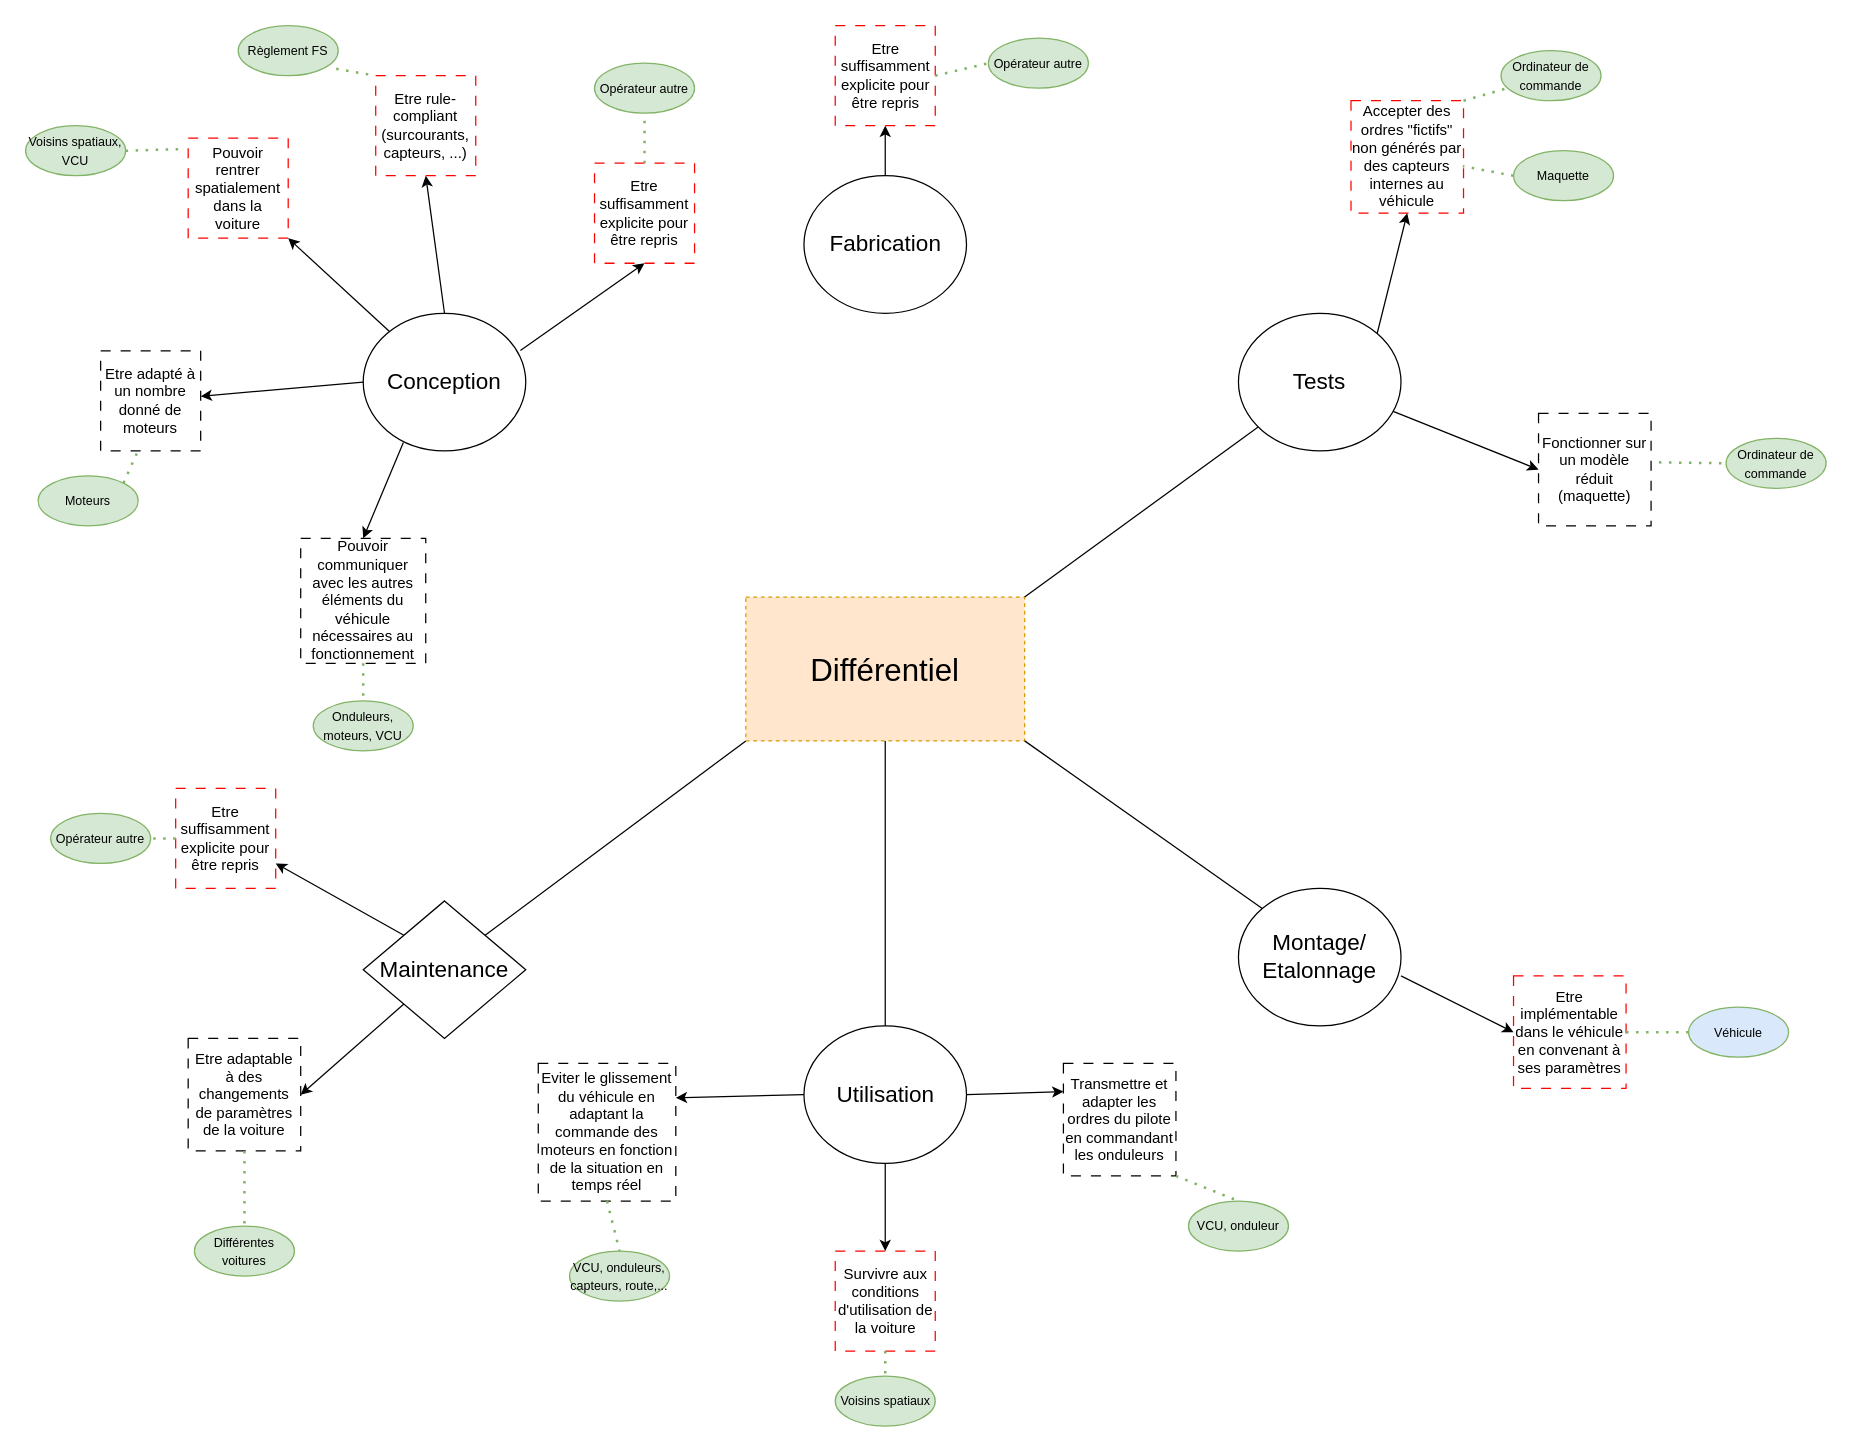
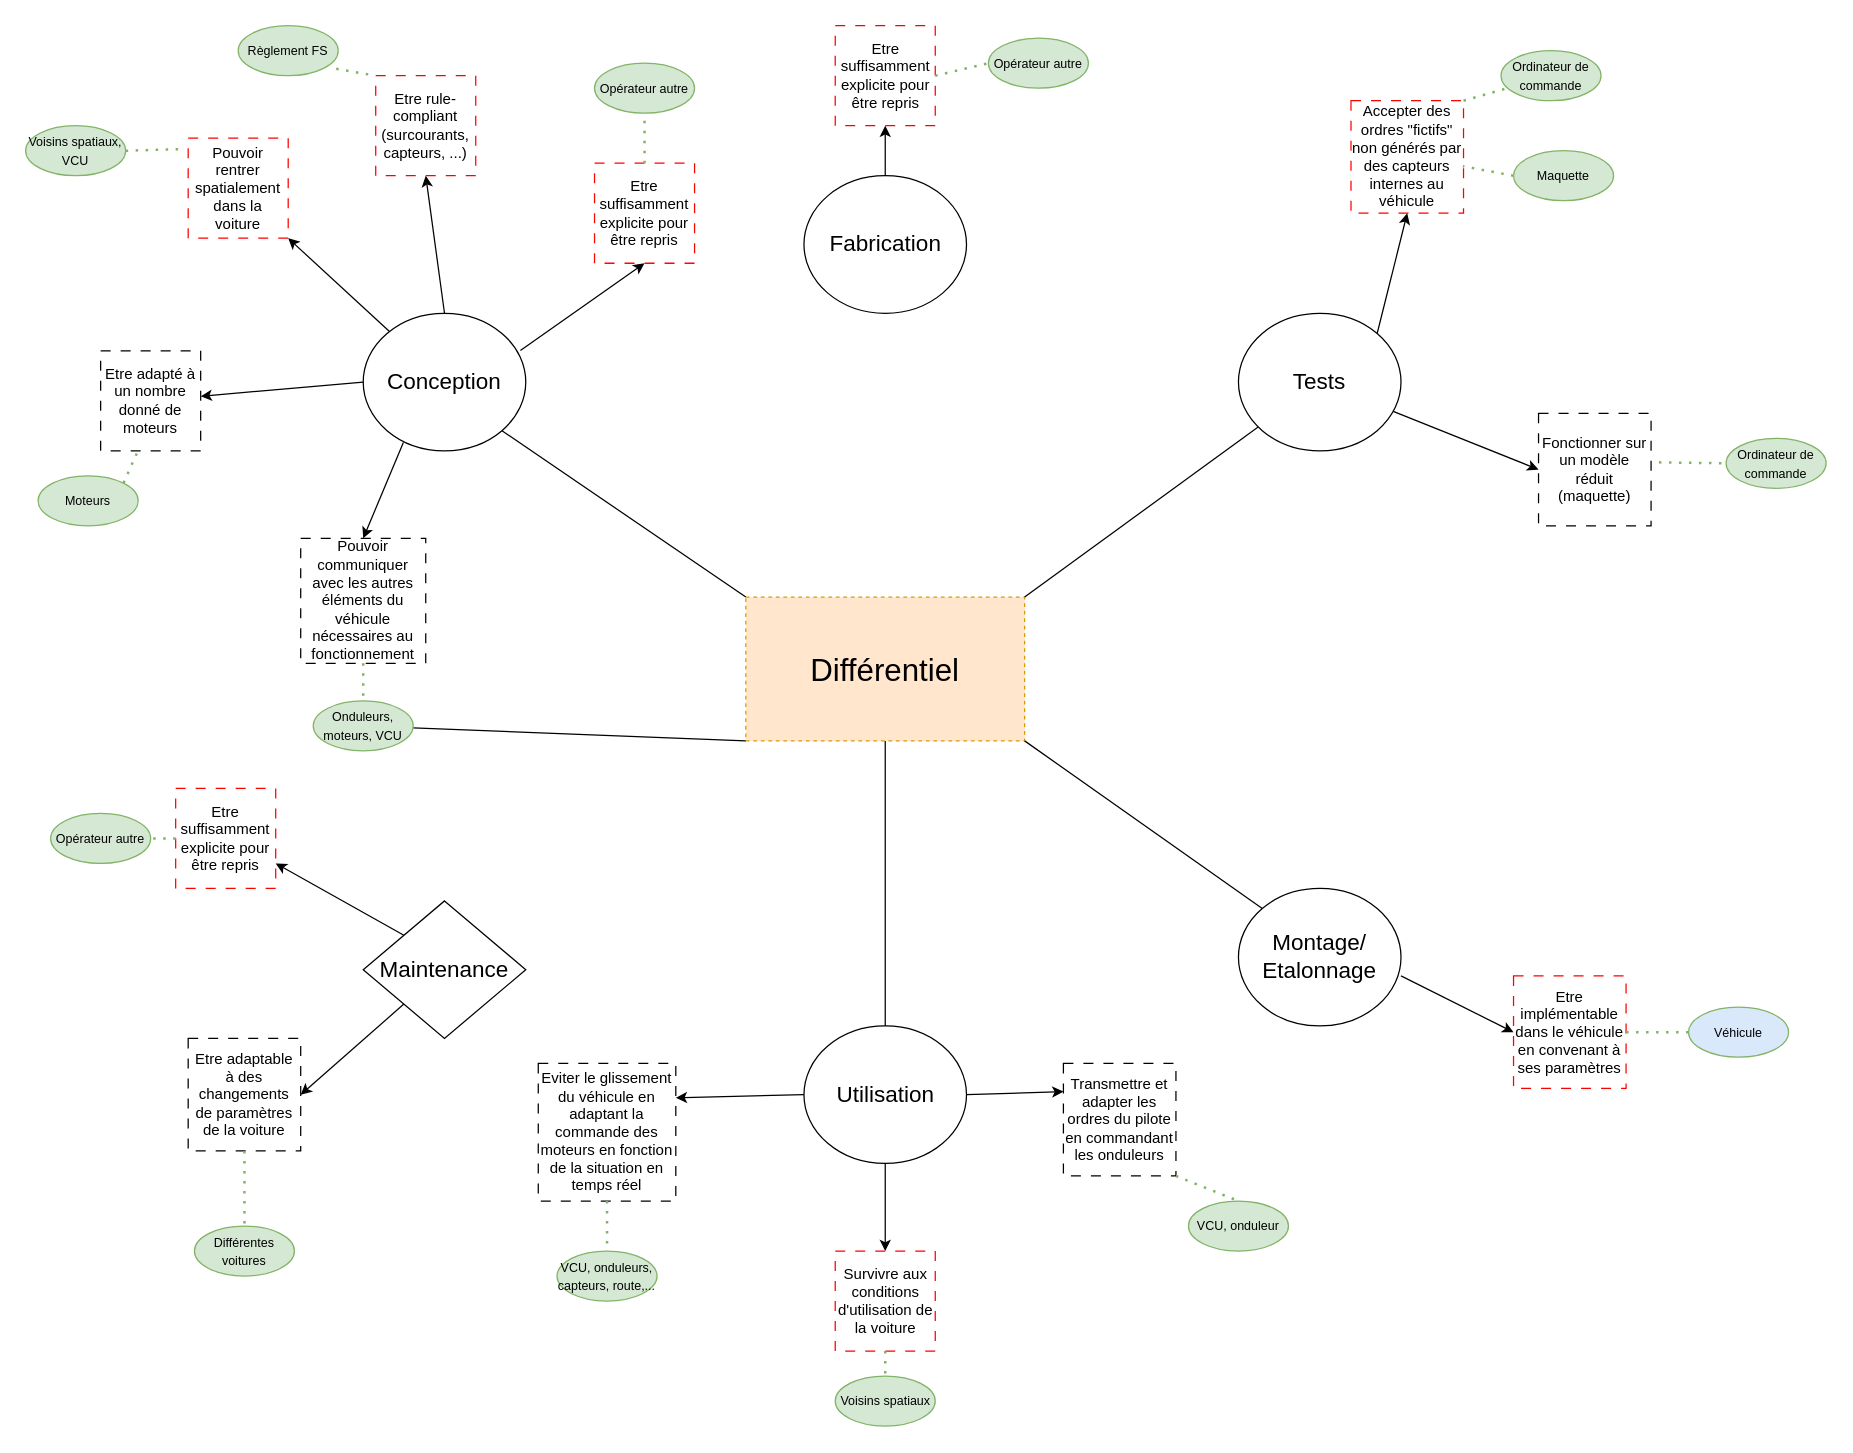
edge "Conception" -- "Différentiel": added
edge "Différentiel" -- "Maintenance": now "Différentiel" -- "Onduleurs, moteurs, VCU"
node "VCU, onduleurs, capteurs, route,...": moved (619, 1276) -> (607, 1276)
